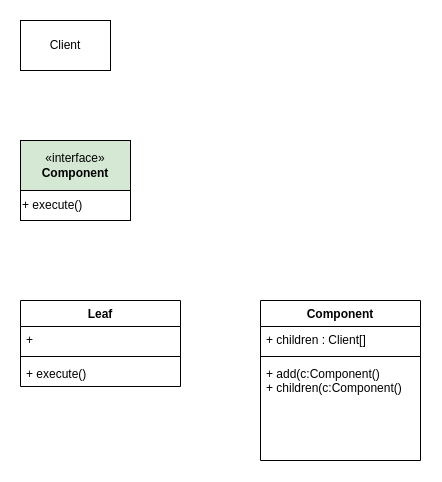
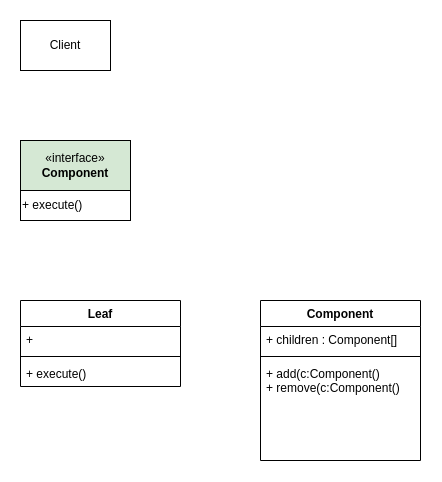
node "+ children : Client[]": label "+ children : Client[]" -> "+ children : Component[]"
node "+ add(c:Component() + children(c:Component()": label "+ add(c:Component() + children(c:Component()" -> "+ add(c:Component() + remove(c:Component()"
